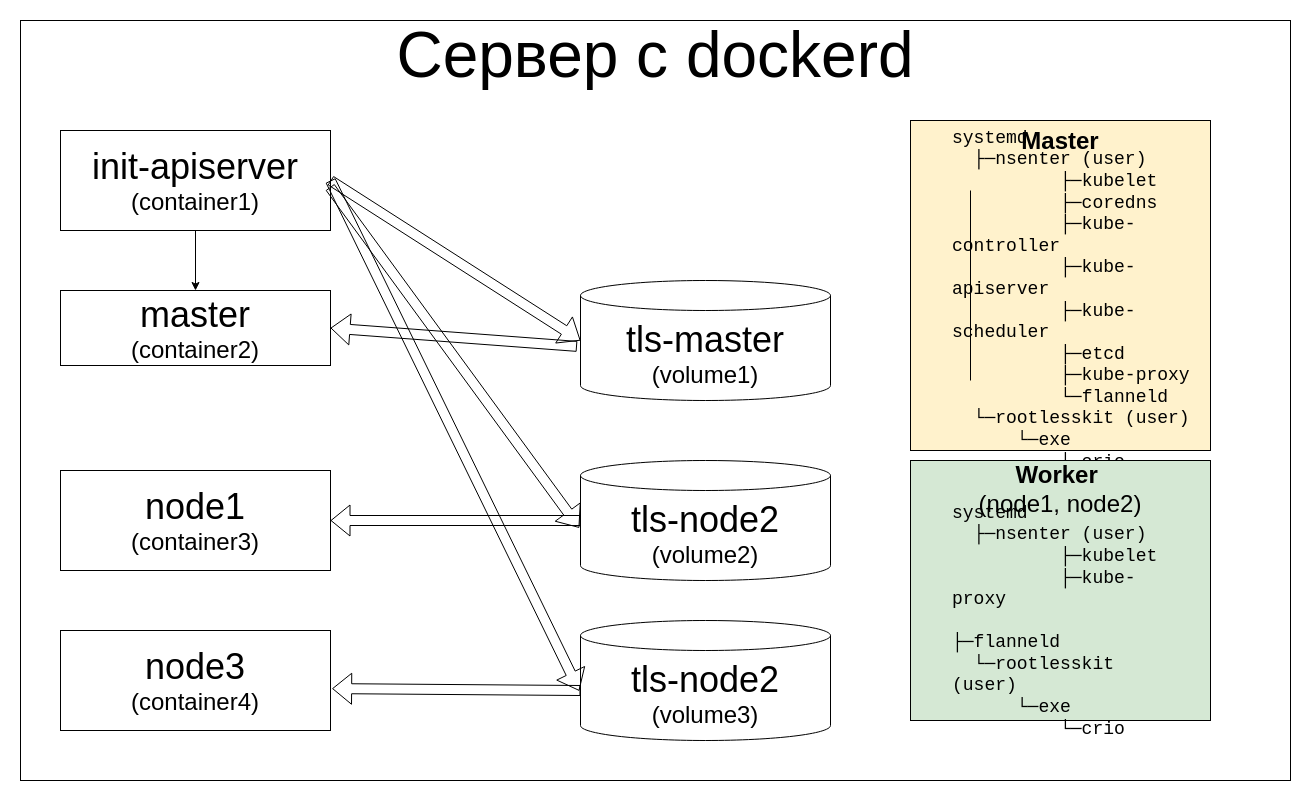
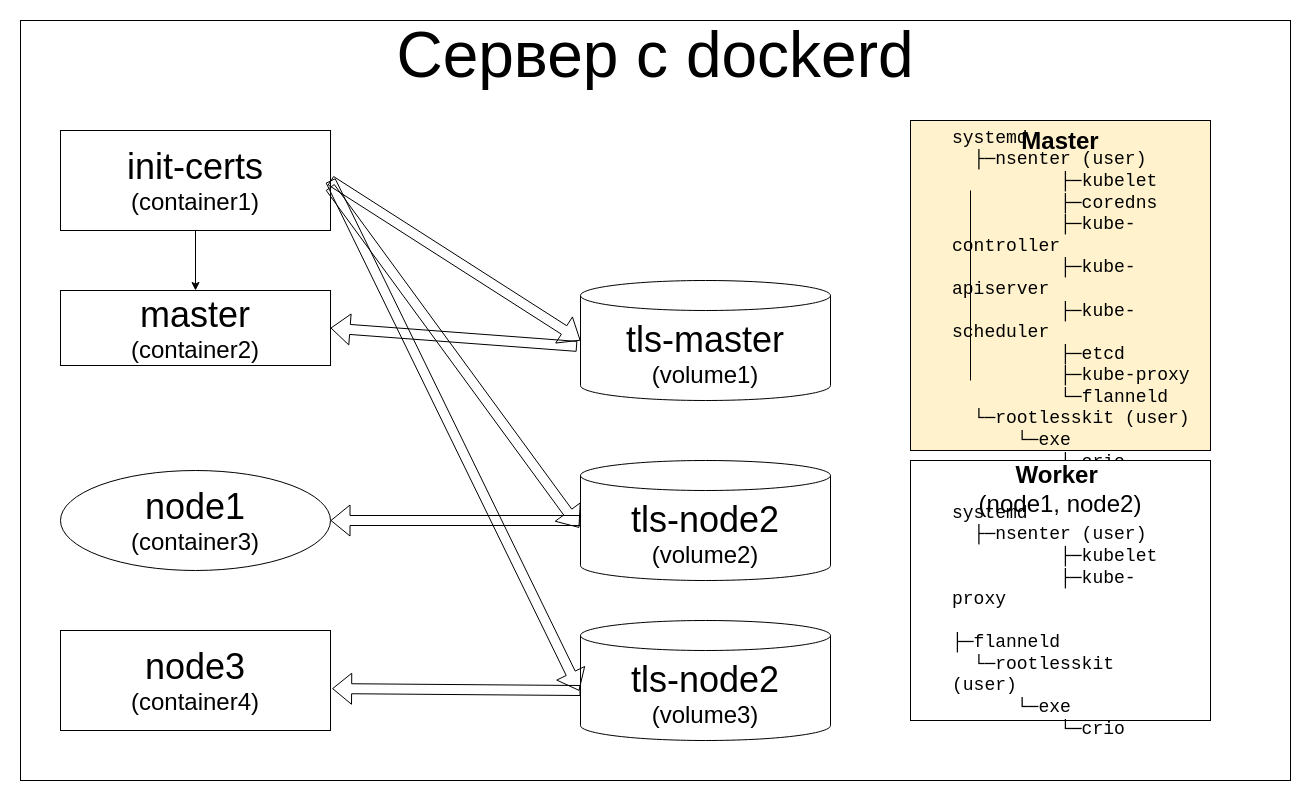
node "init-apiserver (сontainer1)": label "init-apiserver (сontainer1)" -> "init-certs (сontainer1)"
node "node1 (сontainer3)": shape rectangle -> ellipse
node "Worker (node1, node2)": fillcolor #d5e8d4 -> #ffffff
